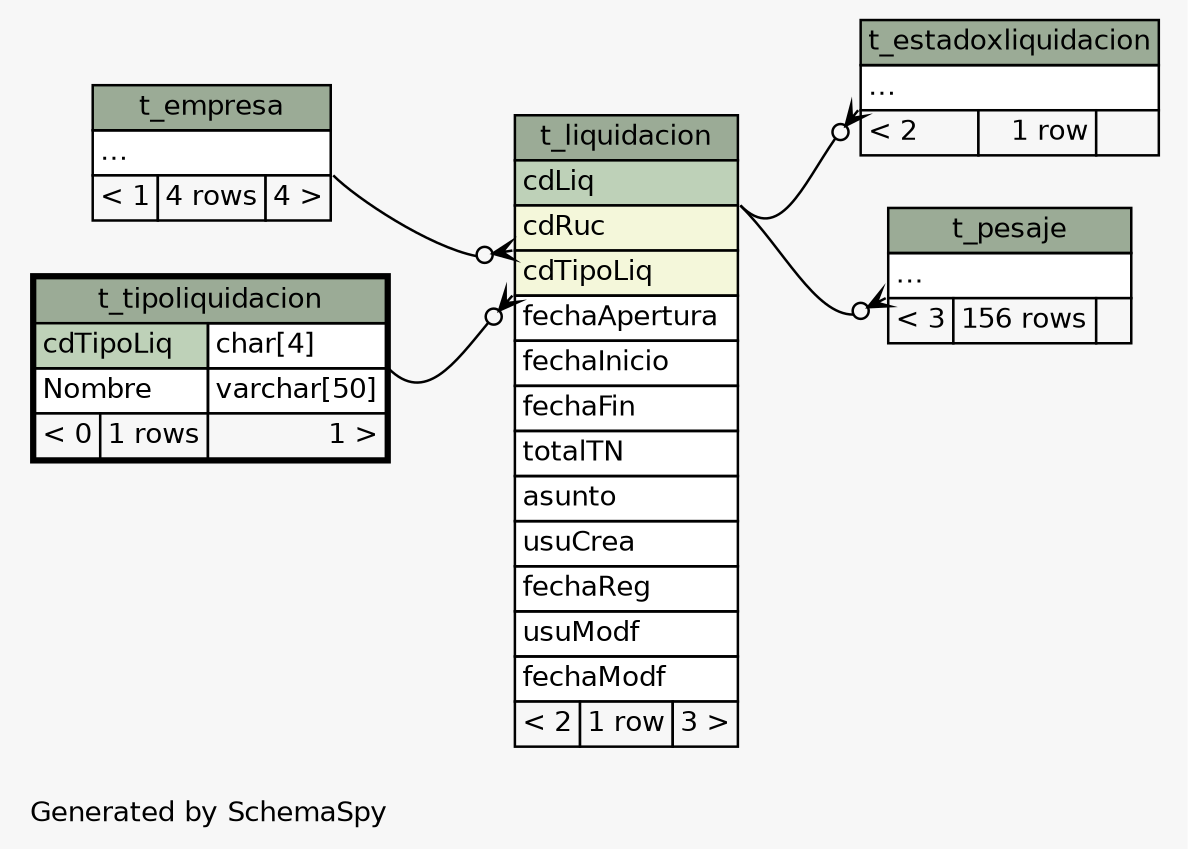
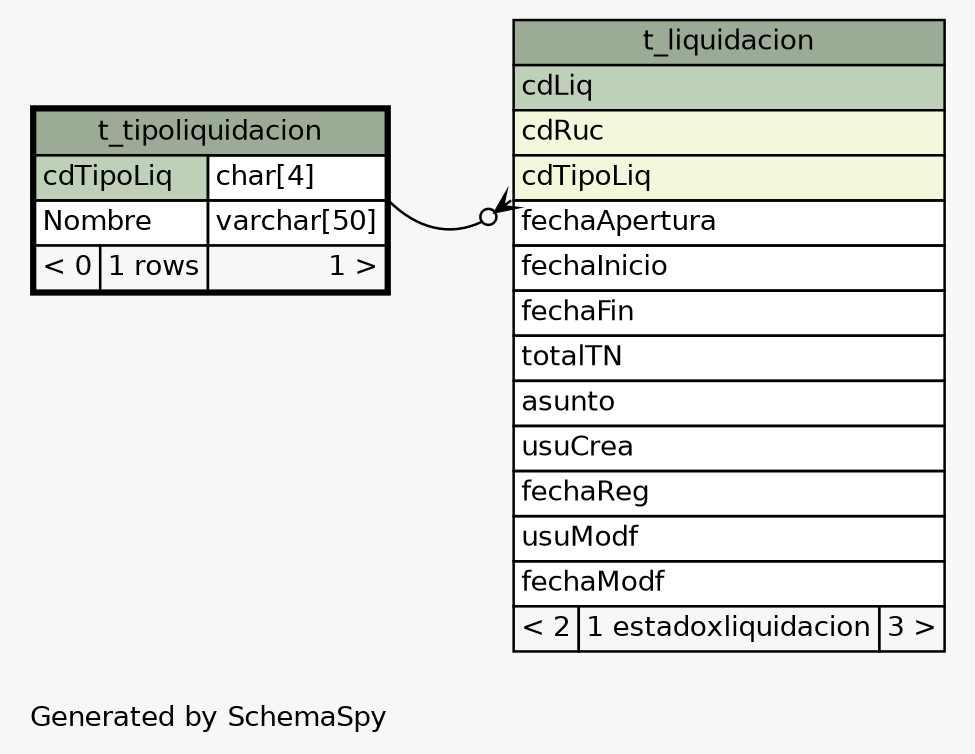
node "t_estadoxliquidacion": removed
node "t_empresa": removed
node "t_pesaje": removed
node "t_liquidacion": text "1 row" -> "1 estadoxliquidacion"
